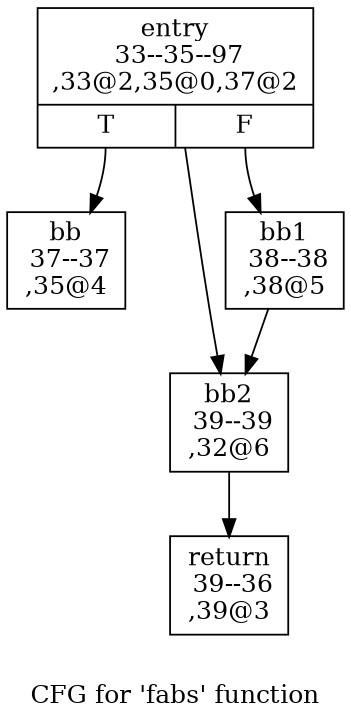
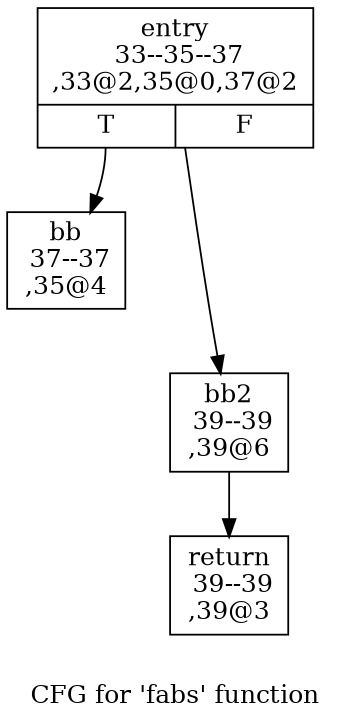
node "entry": text "33--35--97" -> "33--35--37"
node "bb1": removed
node "bb2": text ",32@6" -> ",39@6"
node "return": text "39--36" -> "39--39"
